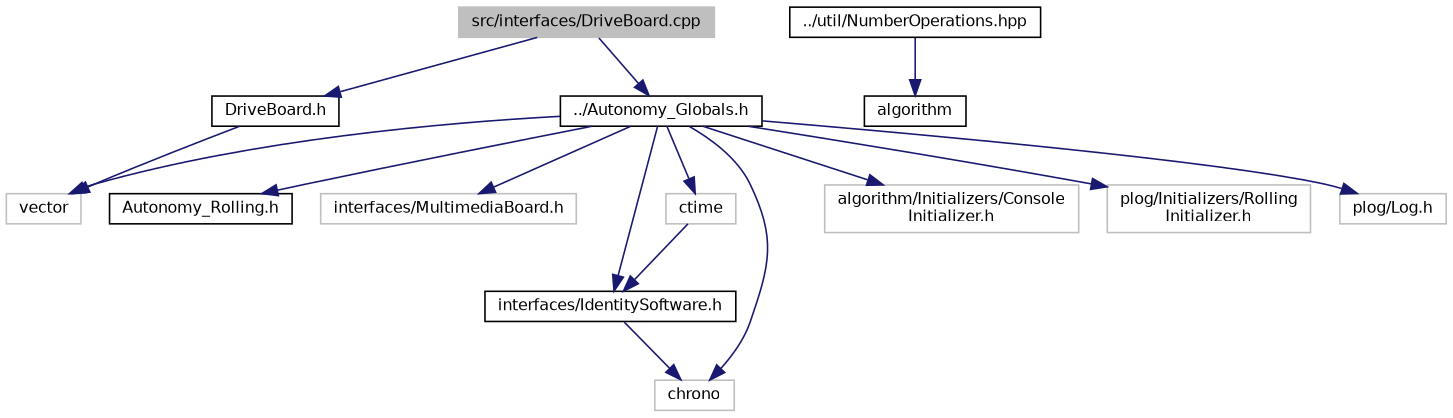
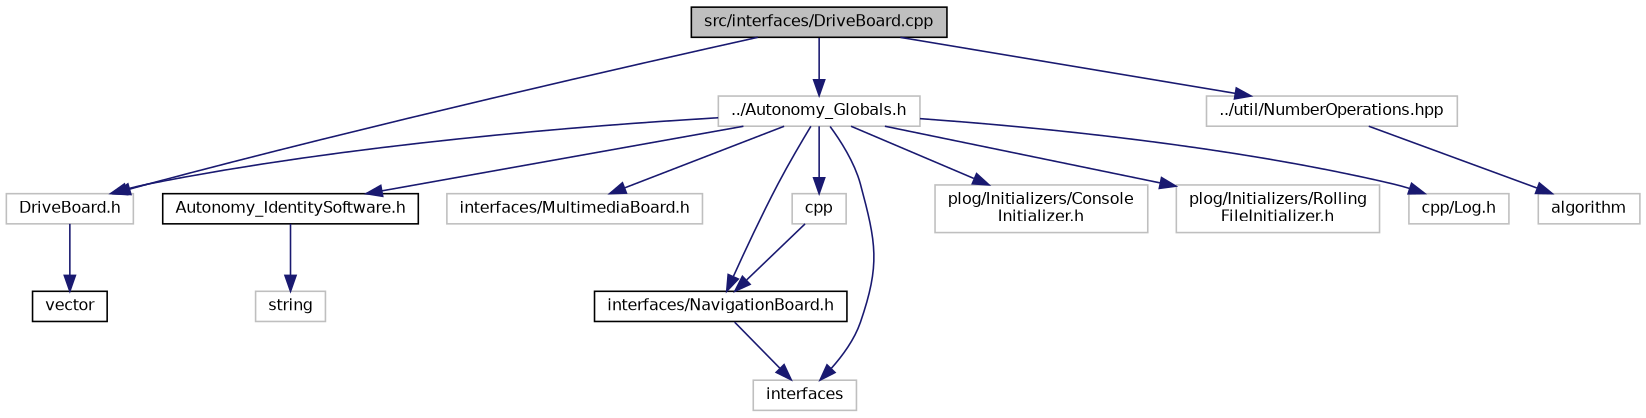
node "src/interfaces/DriveBoard.cpp": color grey75 -> black
node "../util/NumberOperations.hpp": color black -> grey75
edge "src/interfaces/DriveBoard.cpp" -> "../util/NumberOperations.hpp": added
node "DriveBoard.h": color black -> grey75
node "../Autonomy_Globals.h": color black -> grey75
node "algorithm": color black -> grey75
edge "../Autonomy_Globals.h" -> "vector": now "../Autonomy_Globals.h" -> "DriveBoard.h"
node "vector": color grey75 -> black
node "Autonomy_Rolling.h": label "Autonomy_Rolling.h" -> "Autonomy_IdentitySoftware.h"
node "ctime": label "ctime" -> "cpp"
node "algorithm/Initializers/Console Initializer.h": label "algorithm/Initializers/Console Initializer.h" -> "plog/Initializers/Console Initializer.h"
node "plog/Initializers/Rolling Initializer.h": label "plog/Initializers/Rolling Initializer.h" -> "plog/Initializers/Rolling FileInitializer.h"
node "plog/Log.h": label "plog/Log.h" -> "cpp/Log.h"
node "string": added
node "interfaces/IdentitySoftware.h": label "interfaces/IdentitySoftware.h" -> "interfaces/NavigationBoard.h"
node "chrono": label "chrono" -> "interfaces"
